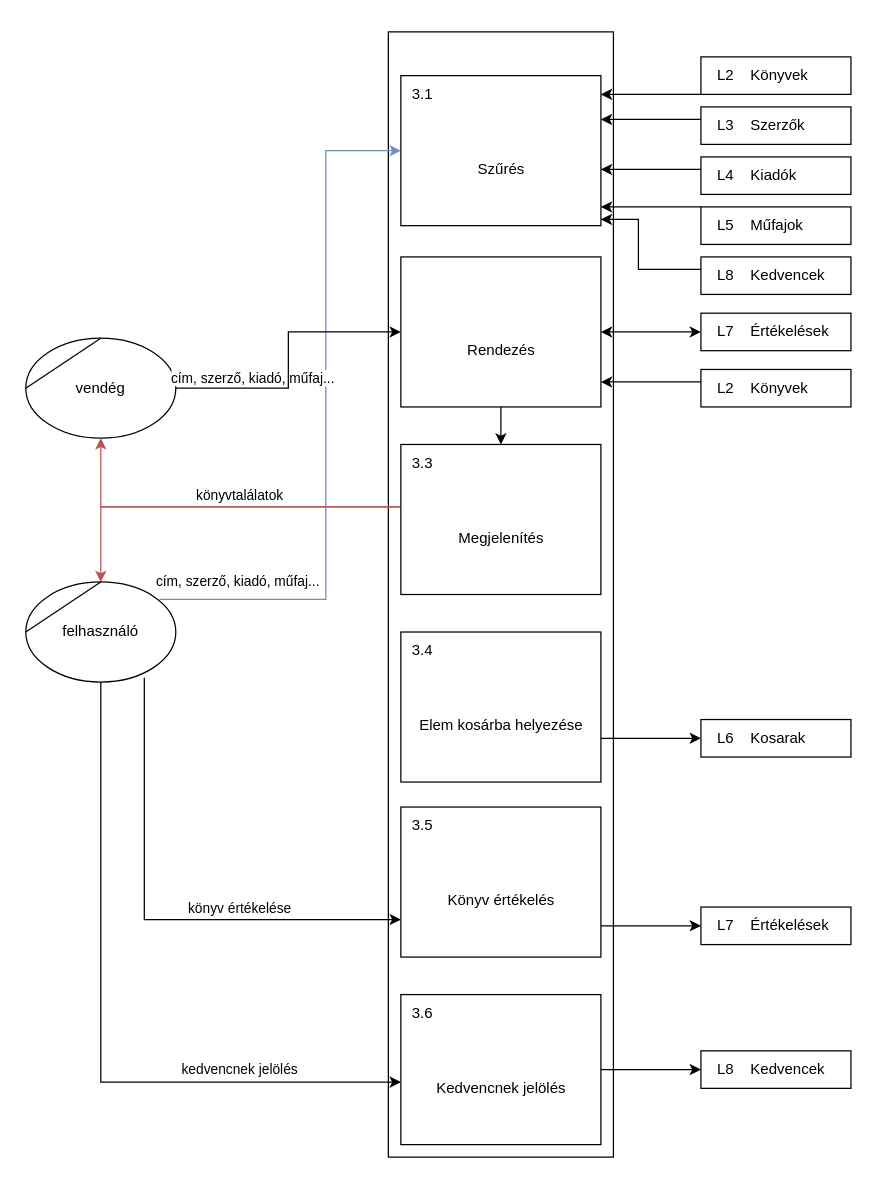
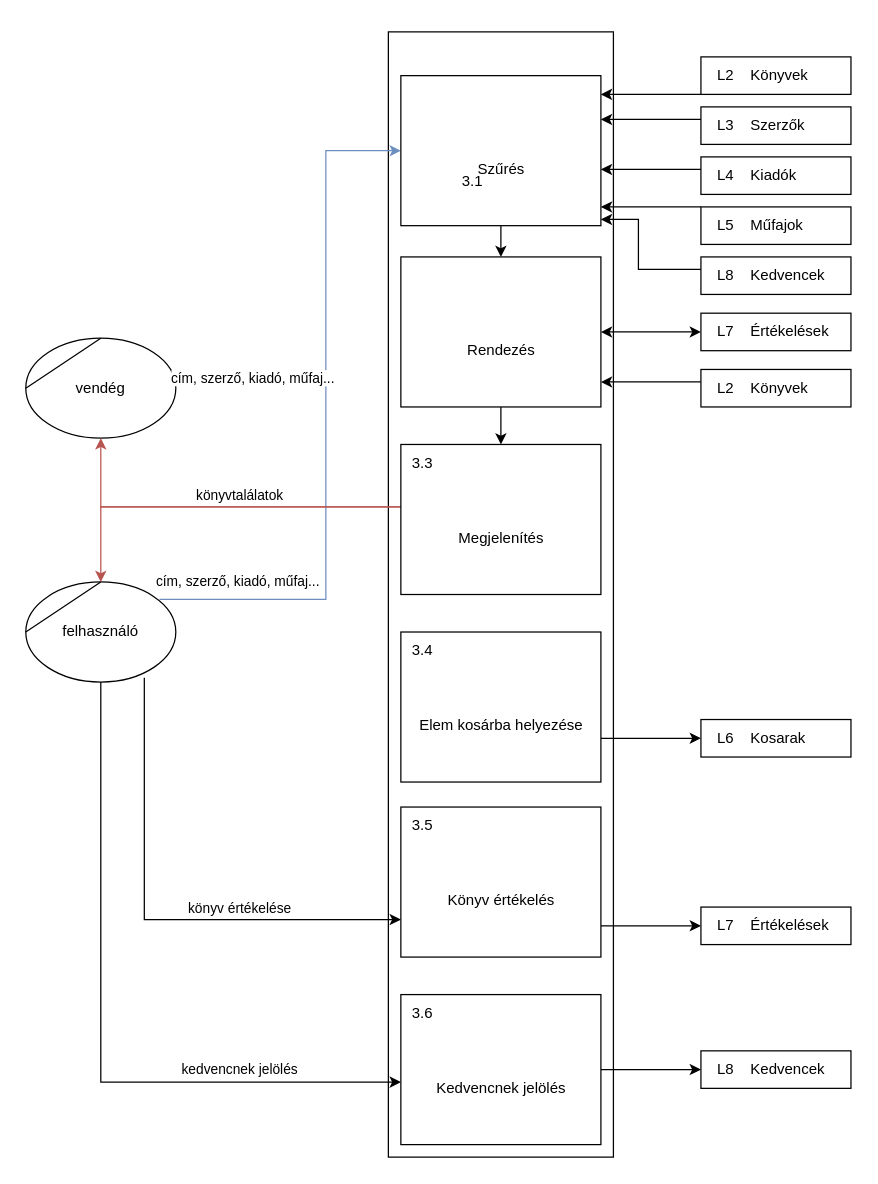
node "3.1": moved (423, 94) -> (473, 182)
edge "vendég" -> "Rendezés": now "Szűrés" -> "Rendezés"
